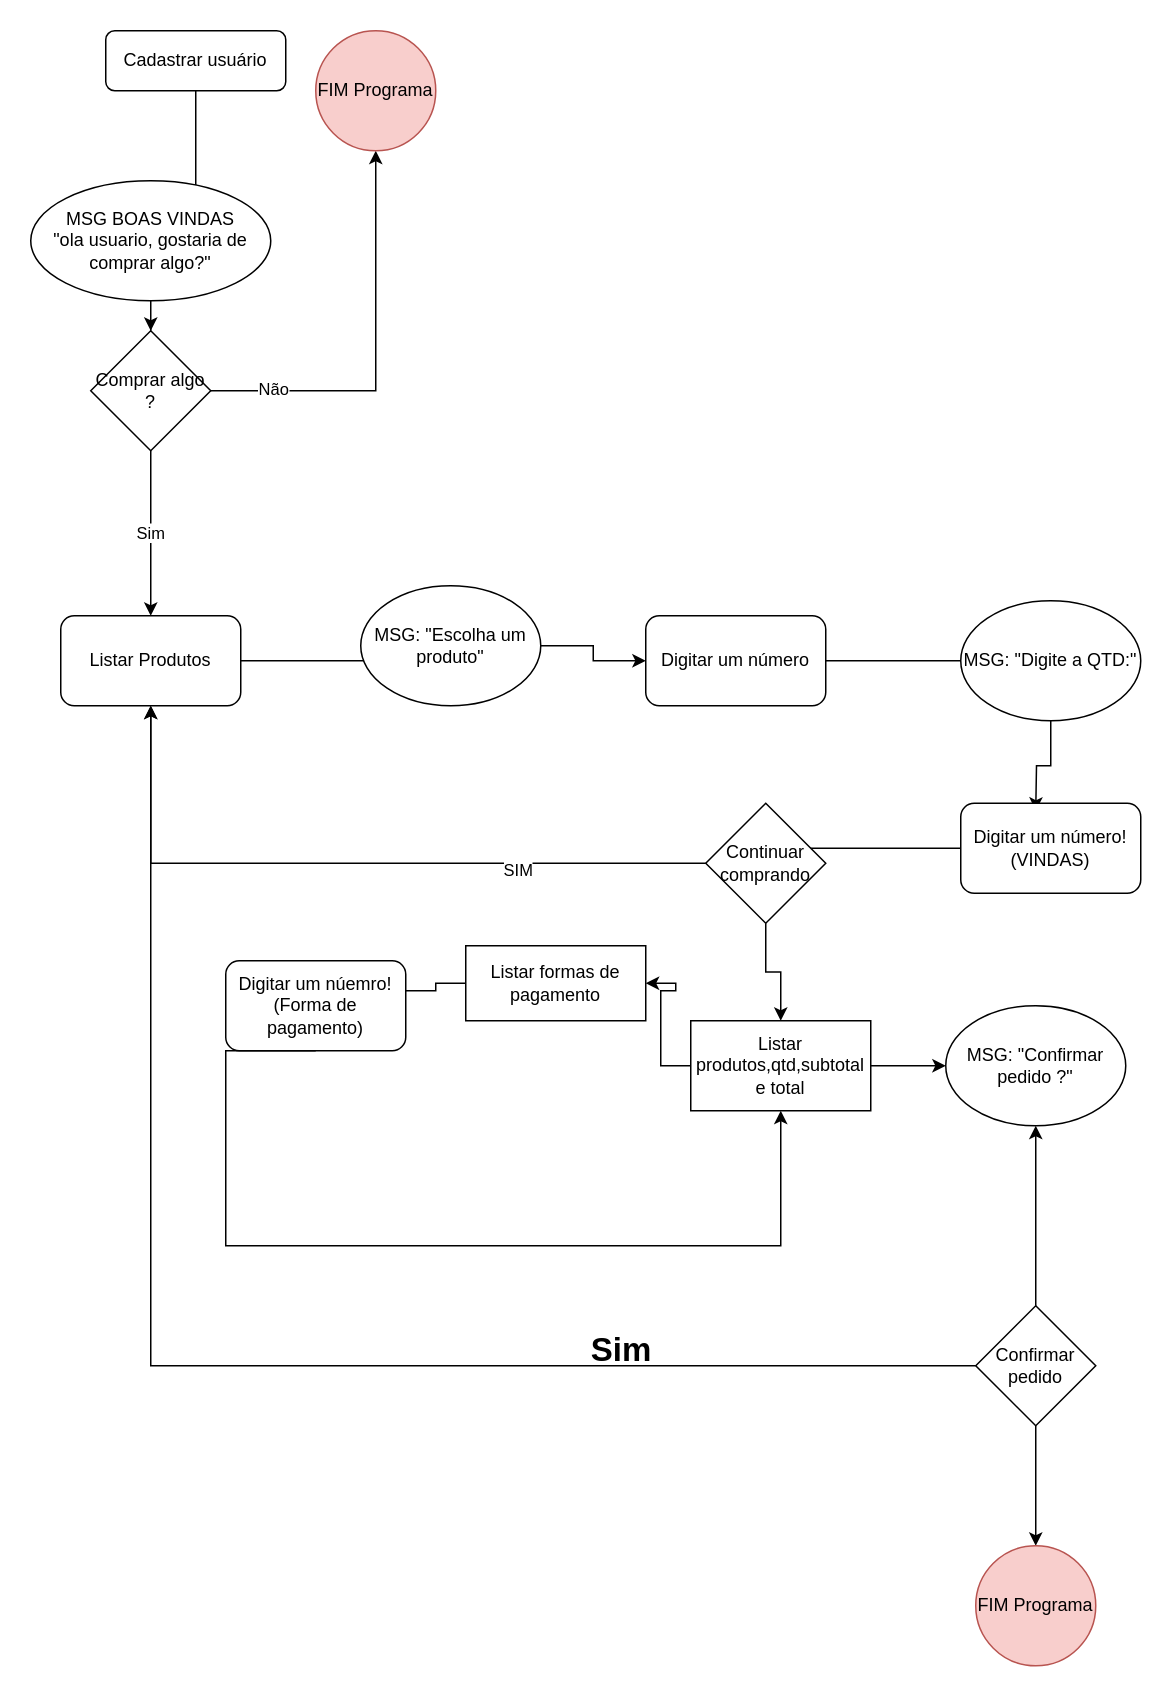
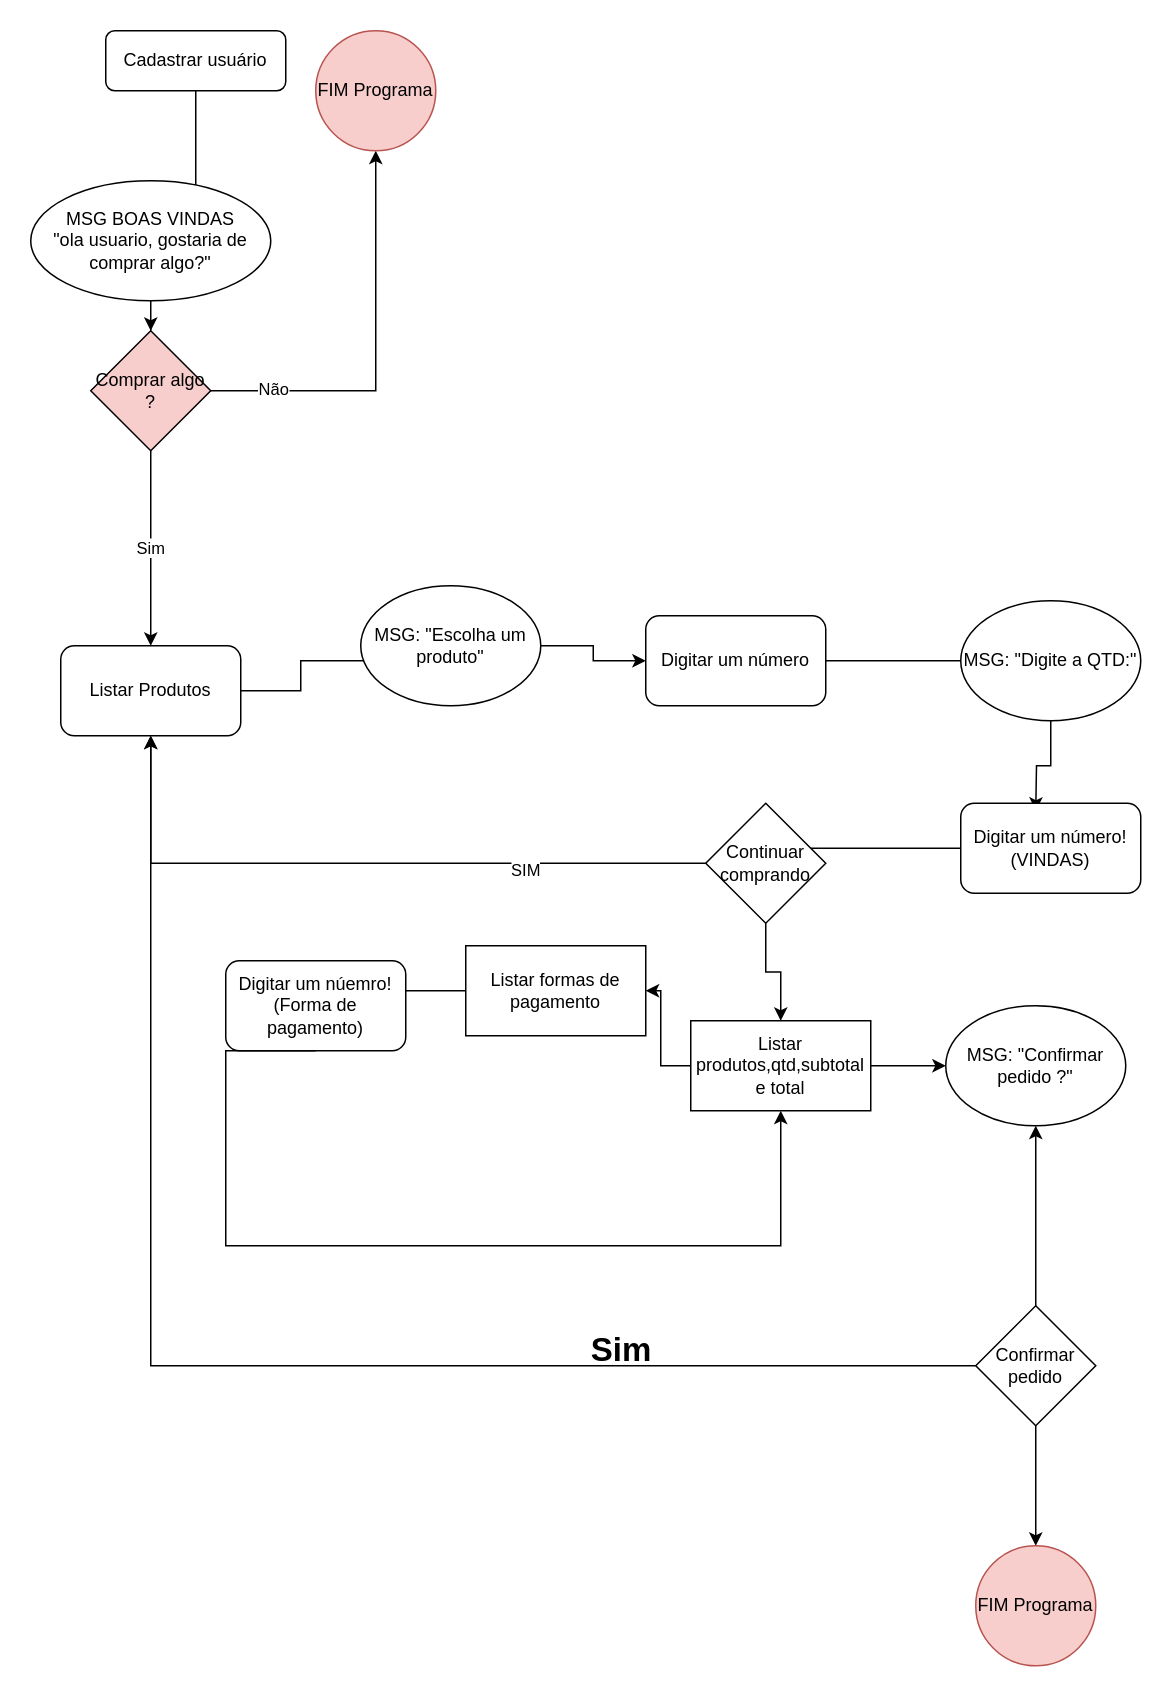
node "Comprar algo ?": fillcolor #ffffff -> #f8cecc
node "Listar Produtos": moved (151, 661) -> (151, 691)
node "Listar formas de pagamento": size 180x75 -> 180x90
